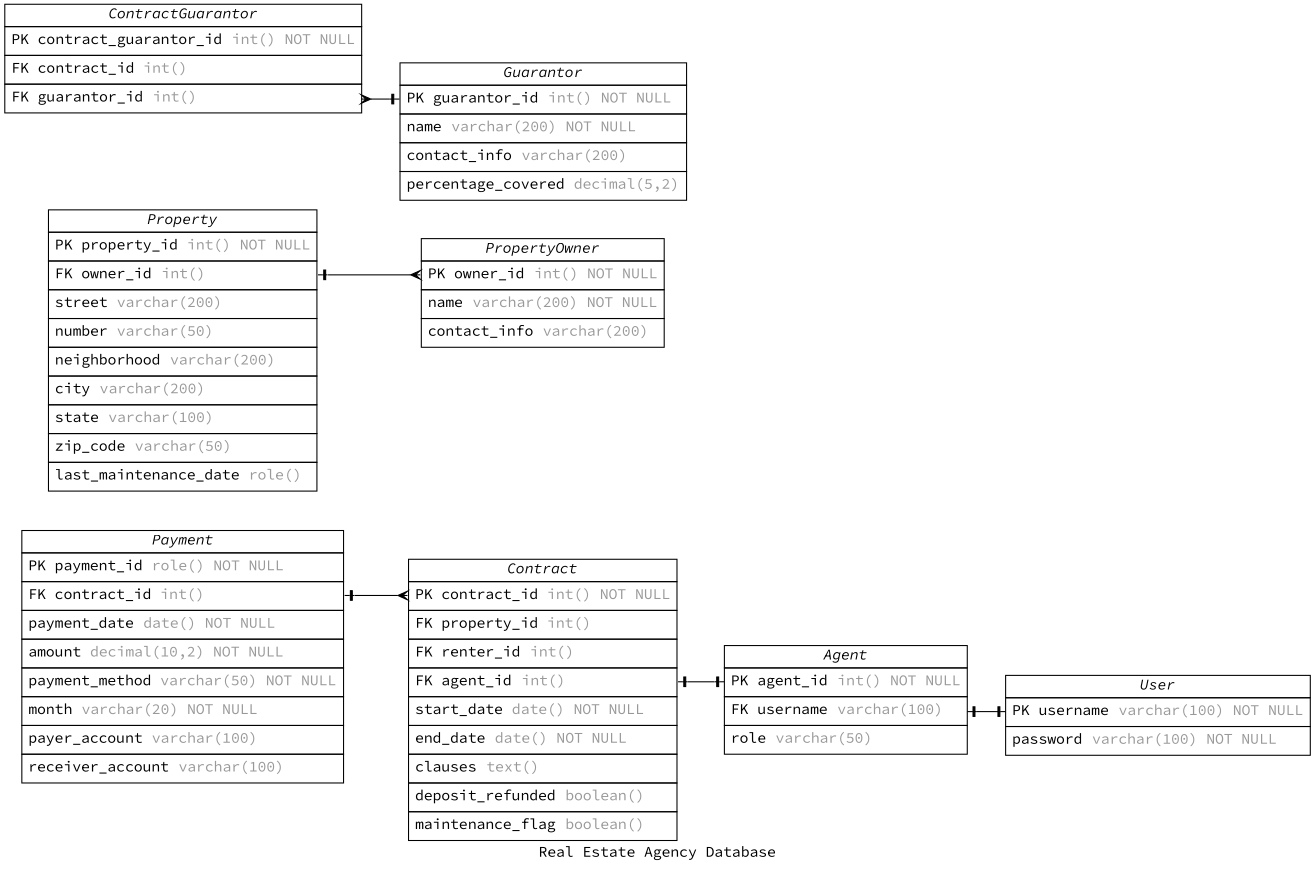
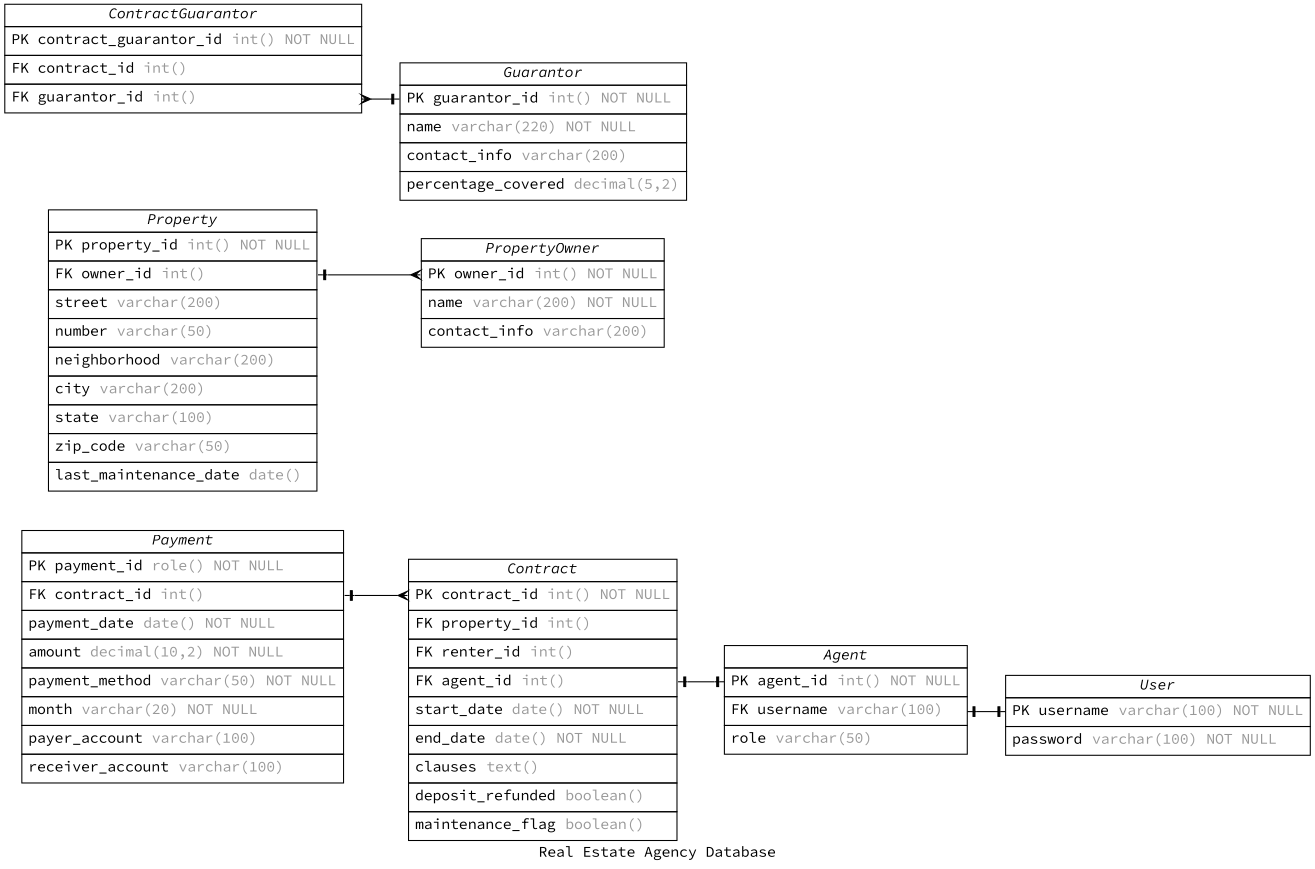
node "Guarantor": text "varchar(200) NOT NULL" -> "varchar(220) NOT NULL"
node "Property": text "role()" -> "date()"
